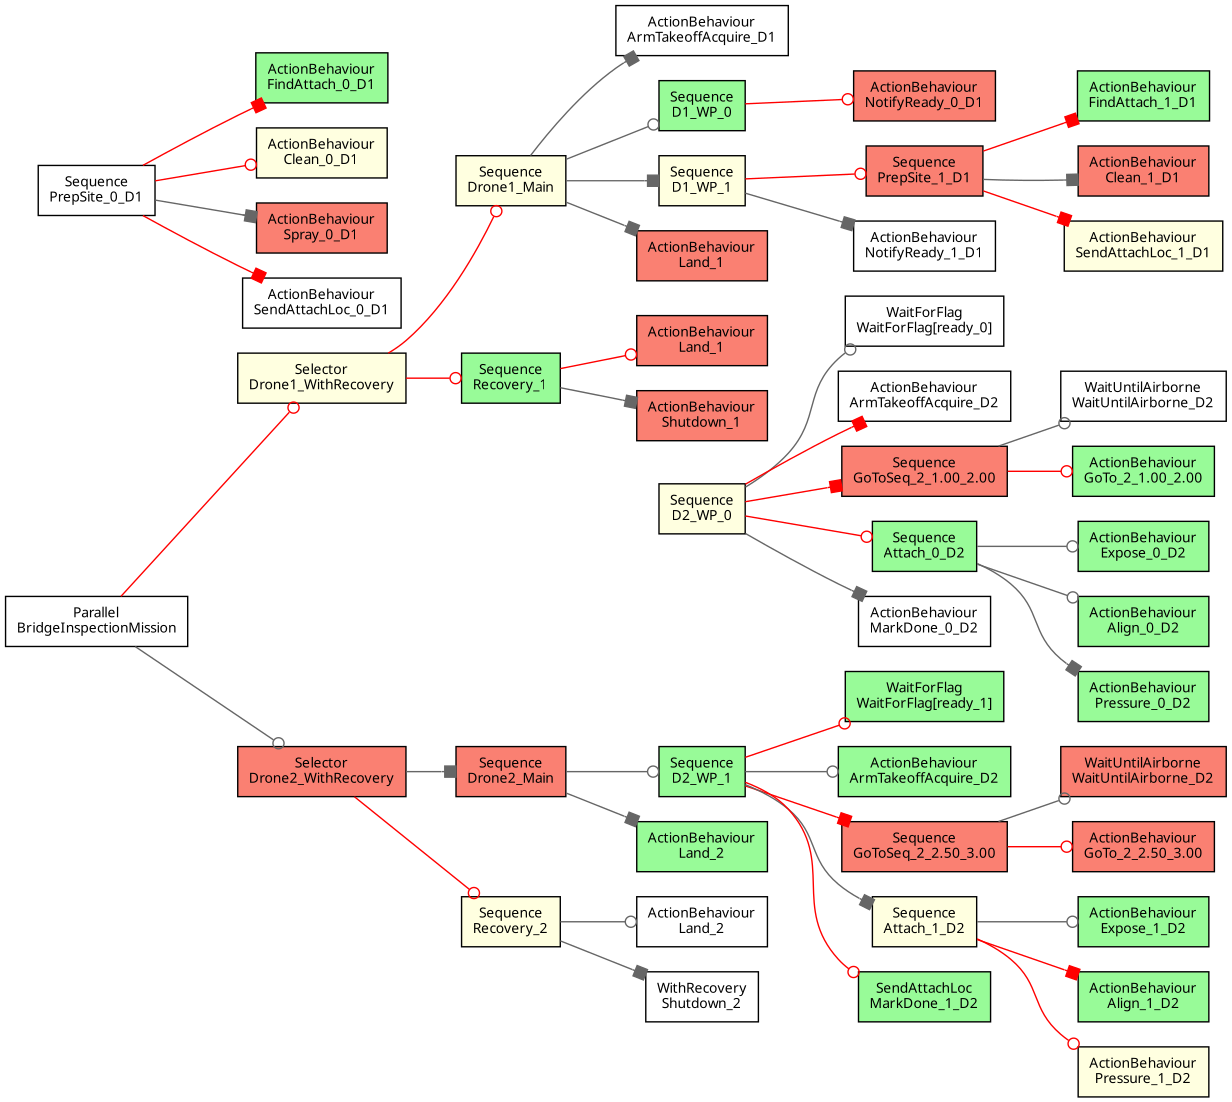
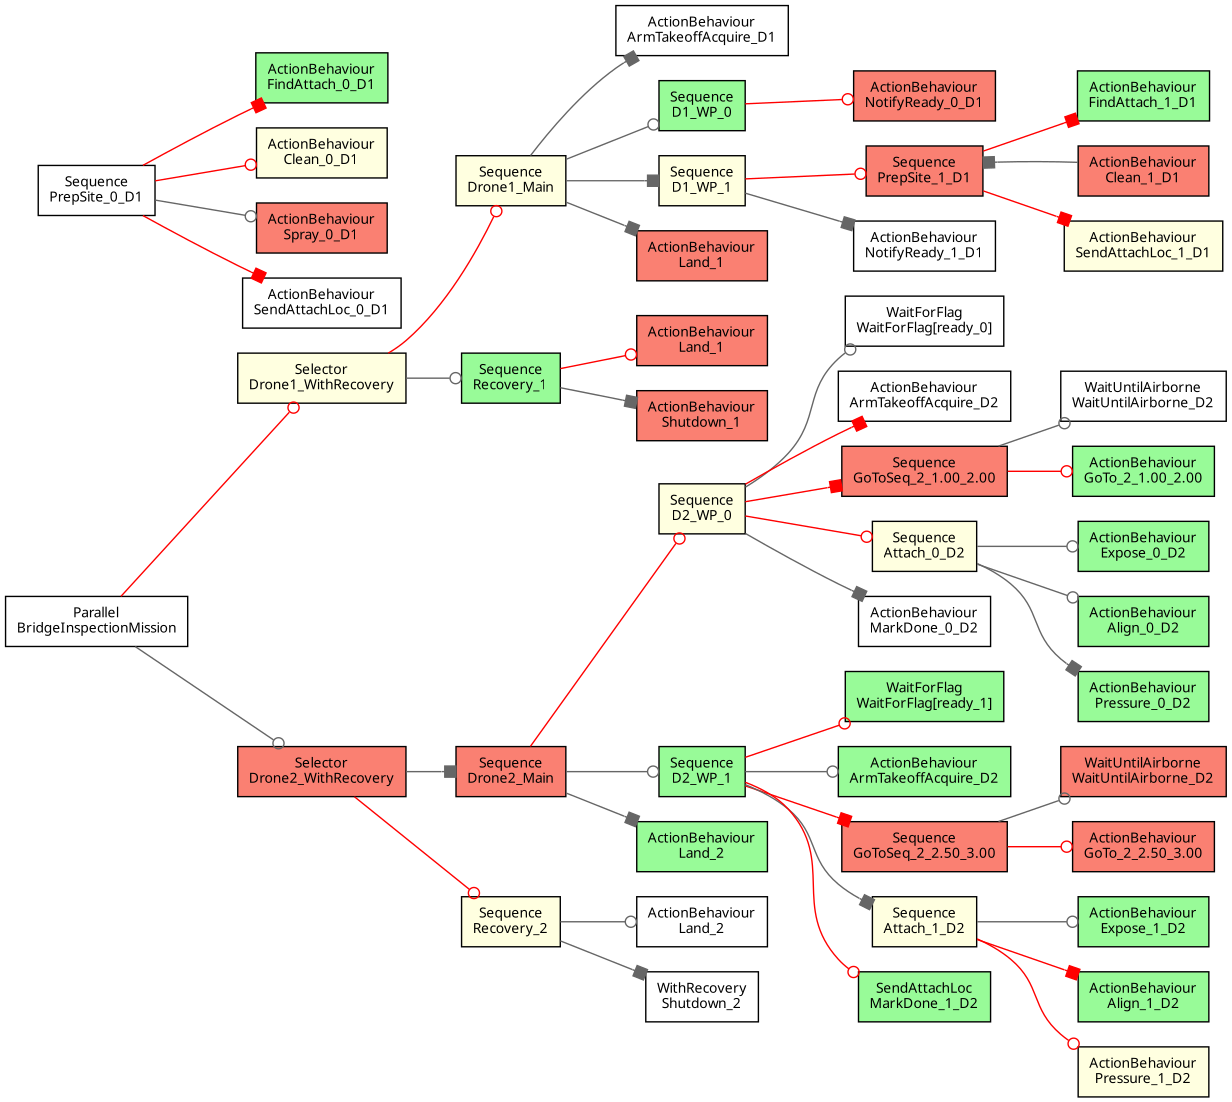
edge "Sequence PrepSite_1_D1" -> "ActionBehaviour Clean_1_D1": reversed
edge "Sequence PrepSite_0_D1" -> "ActionBehaviour Spray_0_D1": arrowhead box -> odot
edge "Selector Drone1_WithRecovery" -> "Sequence Recovery_1": color red -> gray40
node "Sequence Attach_0_D2": fillcolor palegreen -> lightyellow
edge "Sequence Drone2_Main" -> "Sequence D2_WP_0": added
